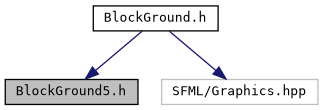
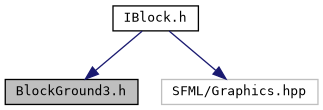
node "BlockGround.h": label "BlockGround.h" -> "IBlock.h"
node "BlockGround5.h": label "BlockGround5.h" -> "BlockGround3.h"
